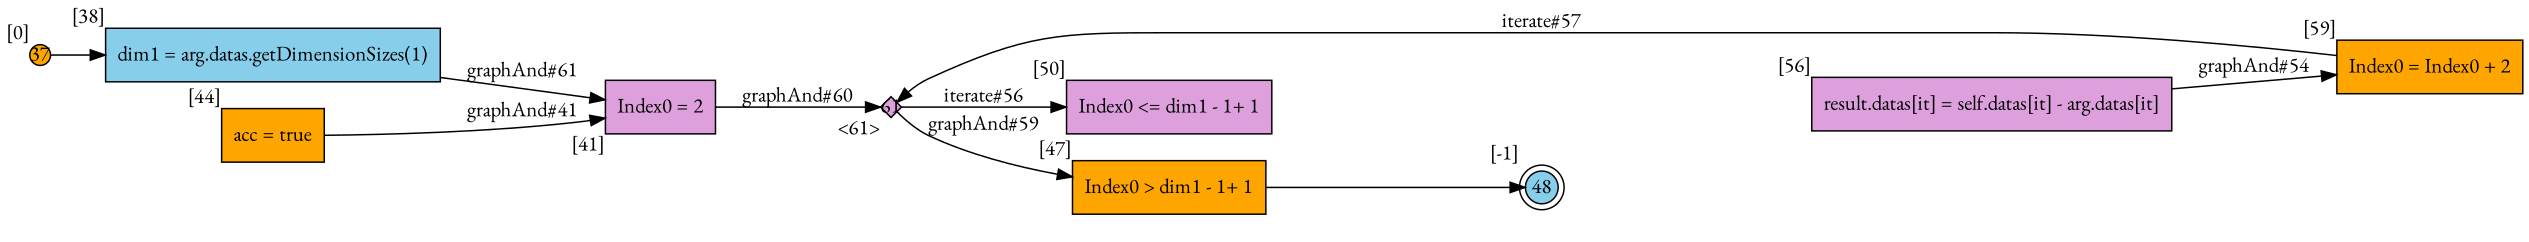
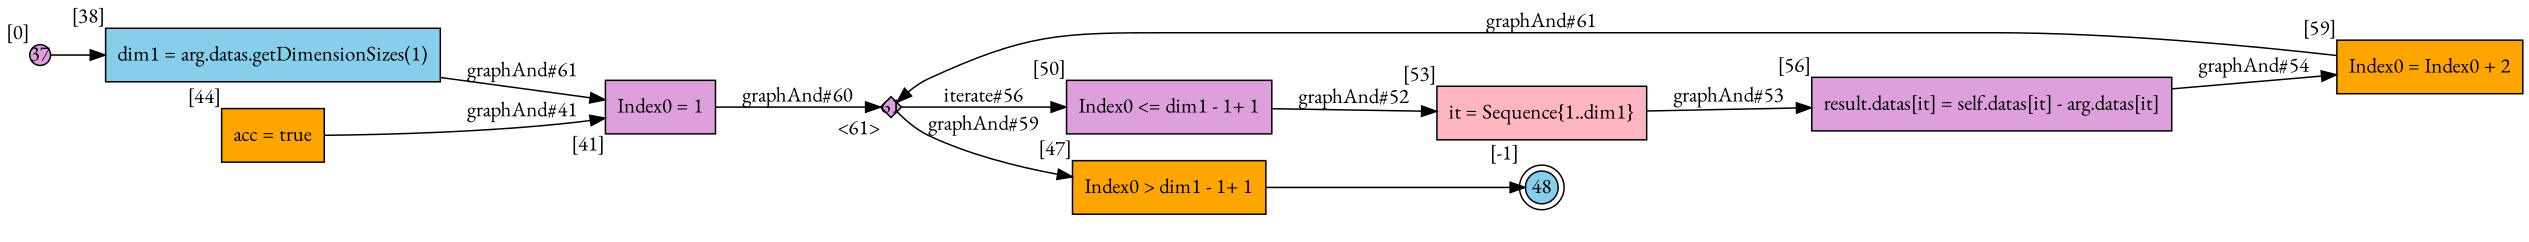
edge "Index0 = Index0 + 2 [59]" -> "61 <61>": label "iterate#57" -> "graphAnd#61"
node "37 [0]": fillcolor orange -> plum
node "Index0 = 2 [41]": label "Index0 = 2 [41]" -> "Index0 = 1 [41]"
node "it = Sequence{1..dim1} [53]": added
